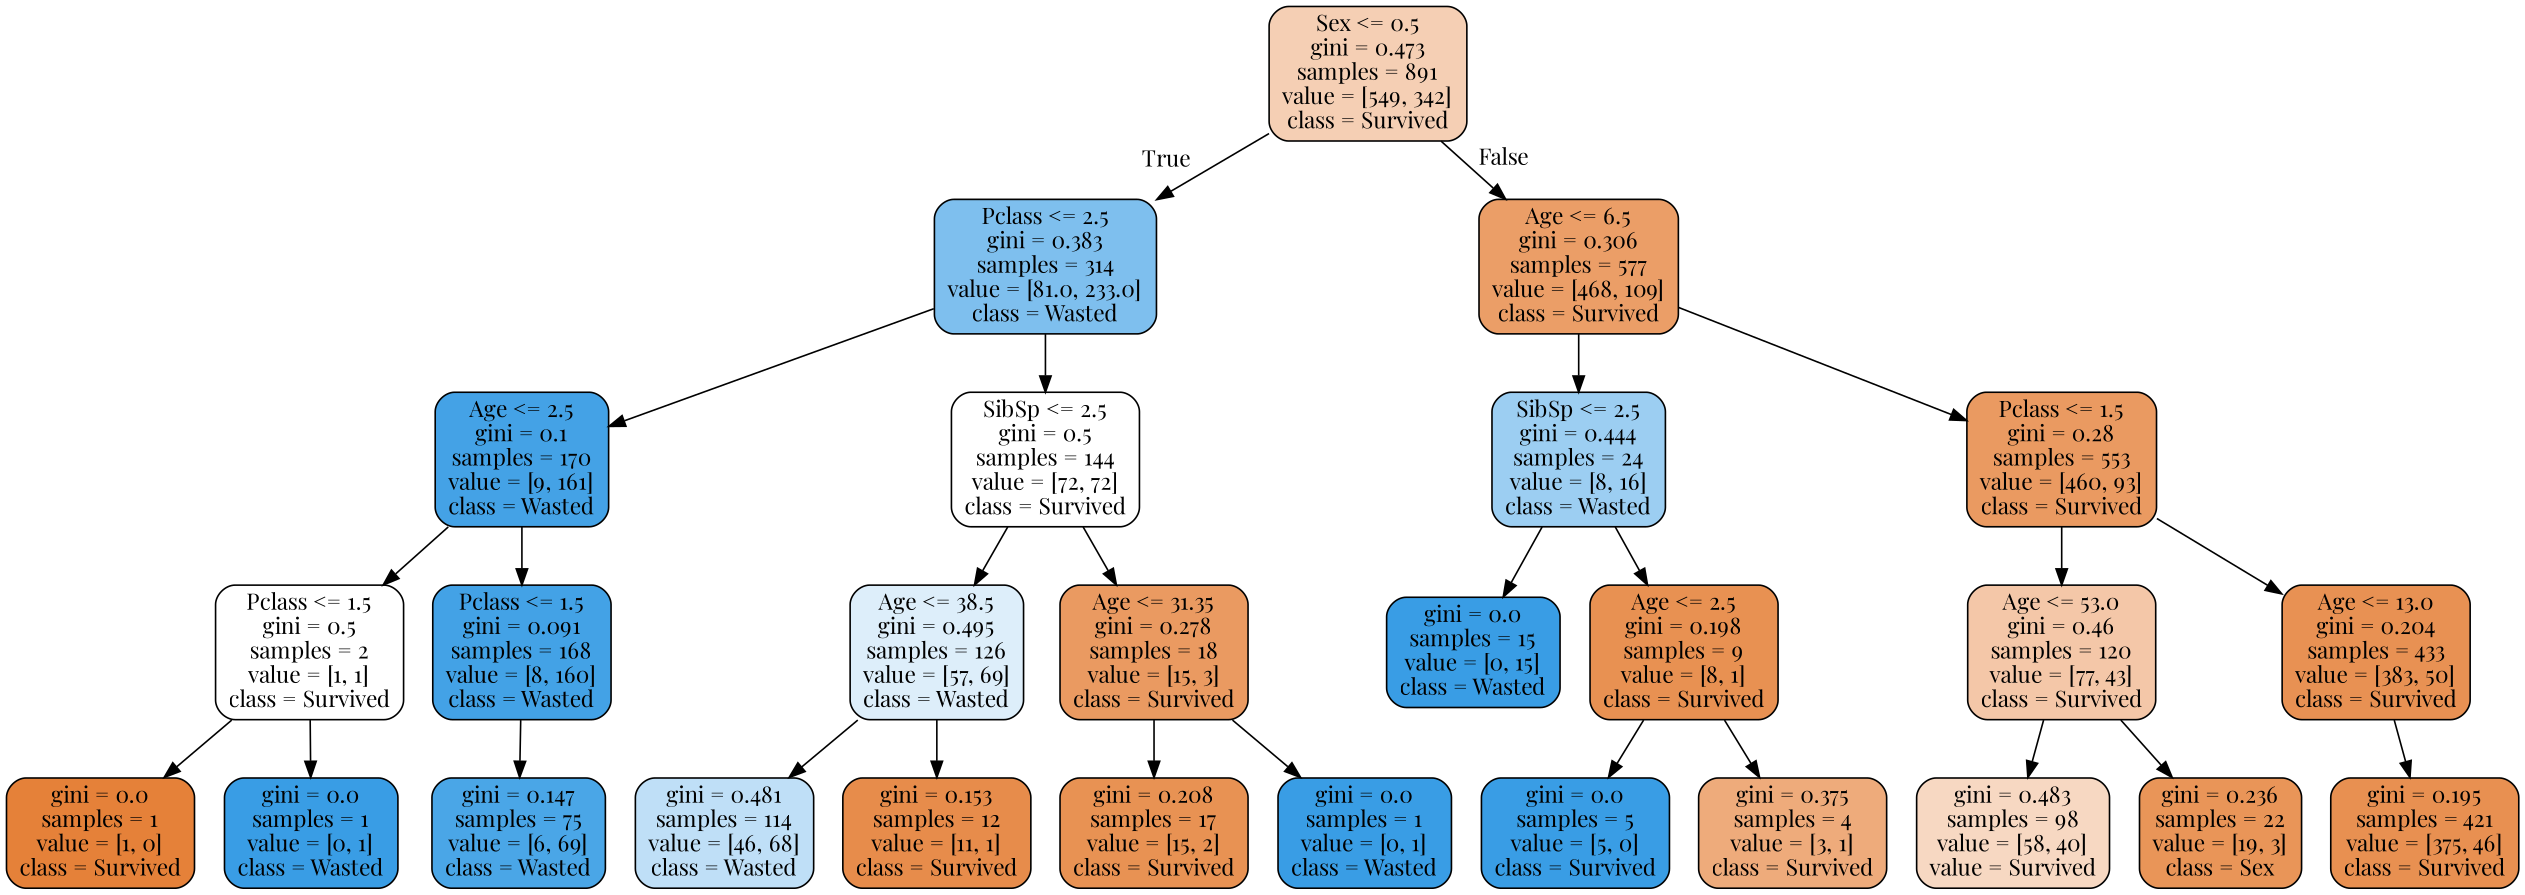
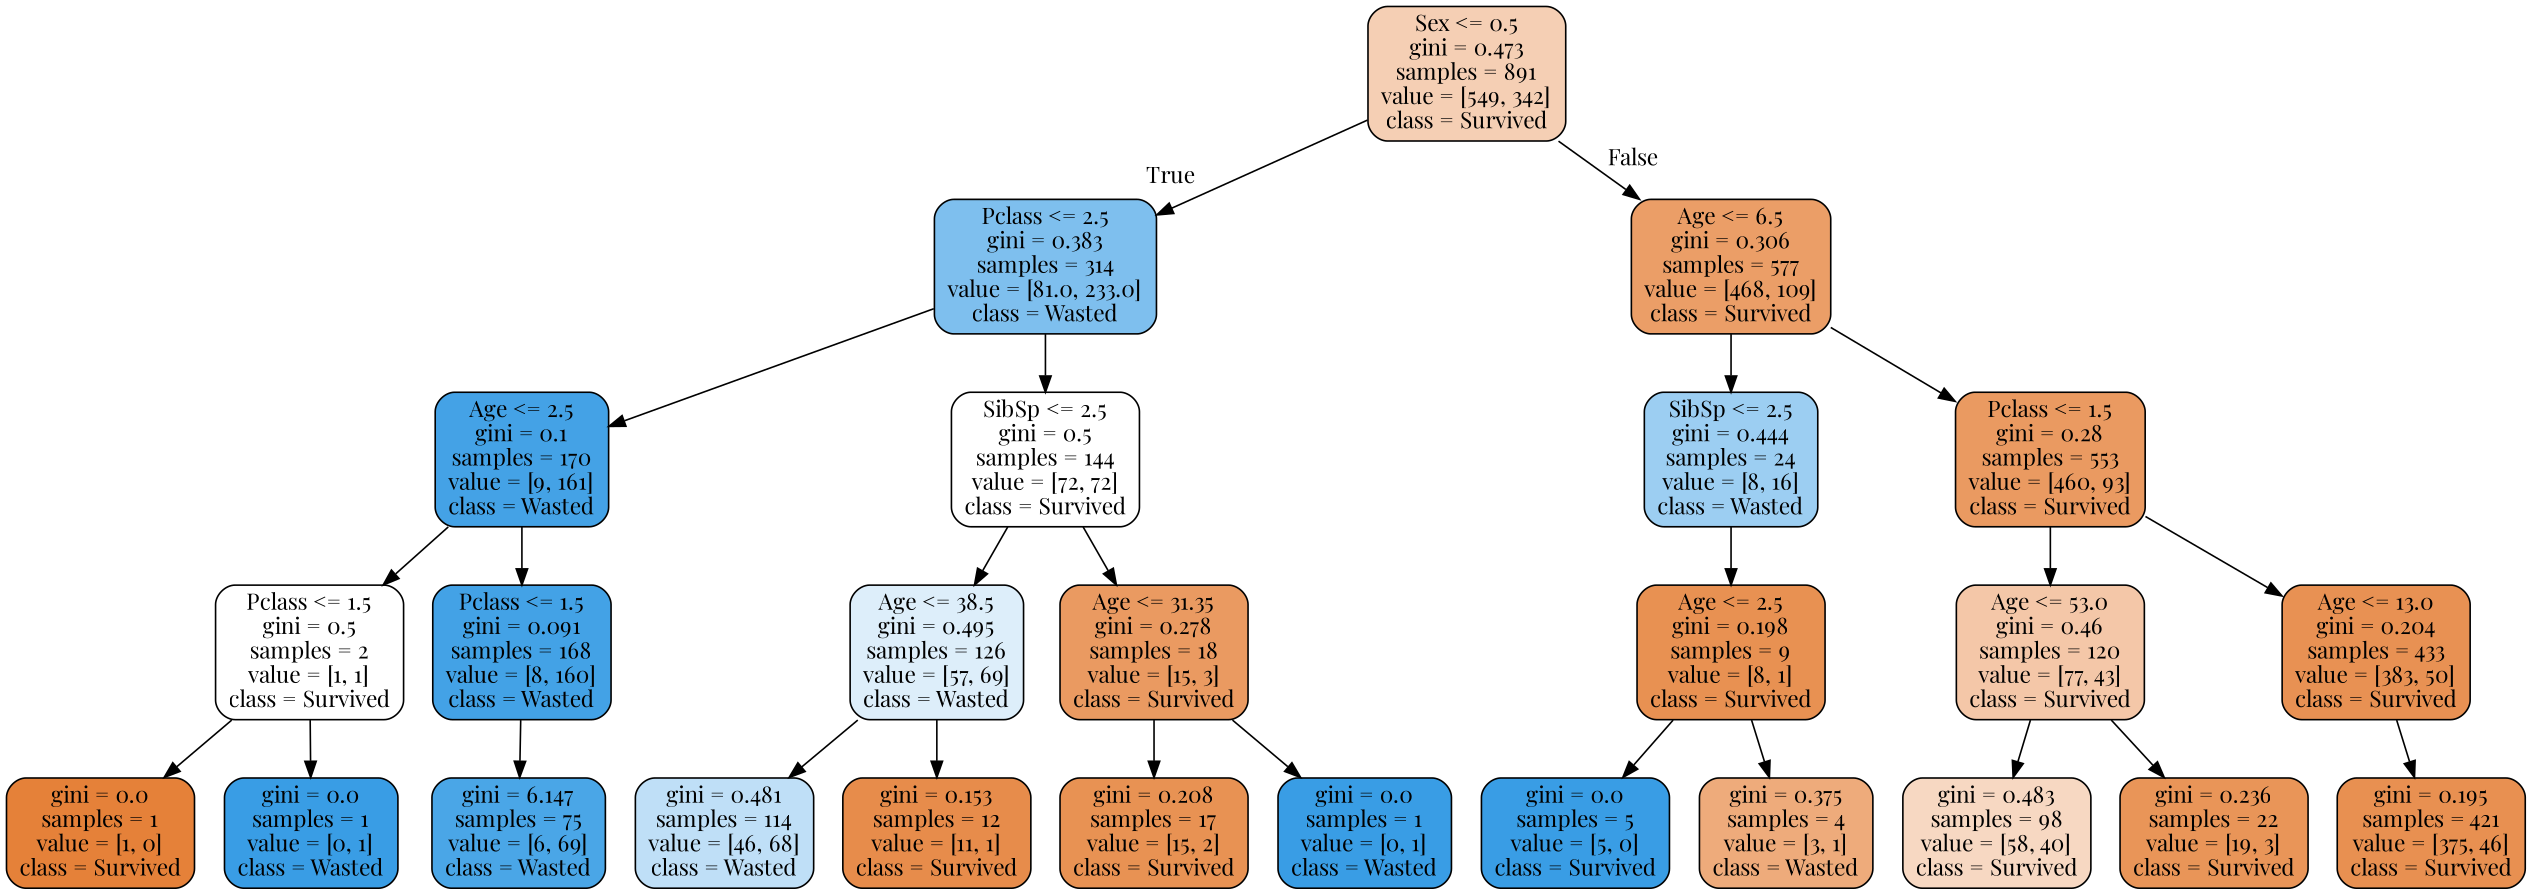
node "gini = 0.0 samples = 15 value = [0, 15] class = Wasted": removed
node "gini = 0.147 samples = 75 value = [6, 69] class = Wasted": label "gini = 0.147 samples = 75 value = [6, 69] class = Wasted" -> "gini = 6.147 samples = 75 value = [6, 69] class = Wasted"
node "gini = 0.375 samples = 4 value = [3, 1] class = Survived": label "gini = 0.375 samples = 4 value = [3, 1] class = Survived" -> "gini = 0.375 samples = 4 value = [3, 1] class = Wasted"
node "gini = 0.483 samples = 98 value = [58, 40] value = Survived": label "gini = 0.483 samples = 98 value = [58, 40] value = Survived" -> "gini = 0.483 samples = 98 value = [58, 40] class = Survived"
node "gini = 0.236 samples = 22 value = [19, 3] class = Sex": label "gini = 0.236 samples = 22 value = [19, 3] class = Sex" -> "gini = 0.236 samples = 22 value = [19, 3] class = Survived"
